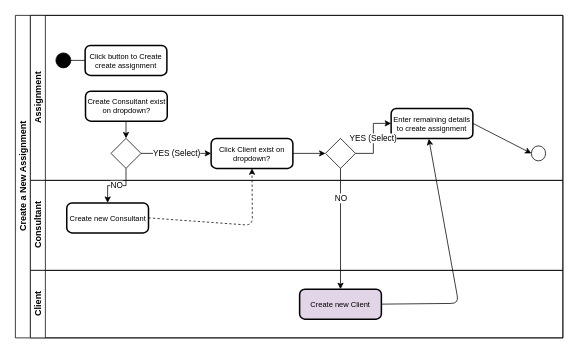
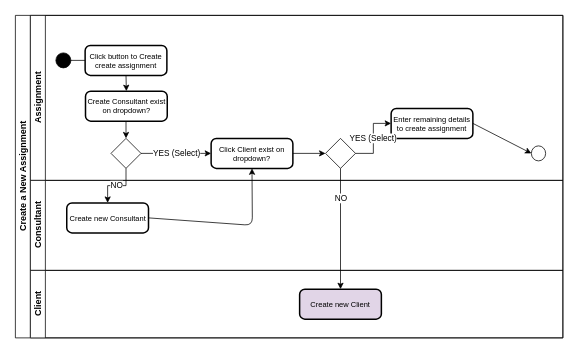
edge "Click button to Create create assignment" -> "Create Consultant exist on dropdown?": added
edge "Create new Consultant" -> "Click Client exist on dropdown?": style dashed -> solid
edge "Create new Client" -> "Enter remaining details to create assignment": removed
